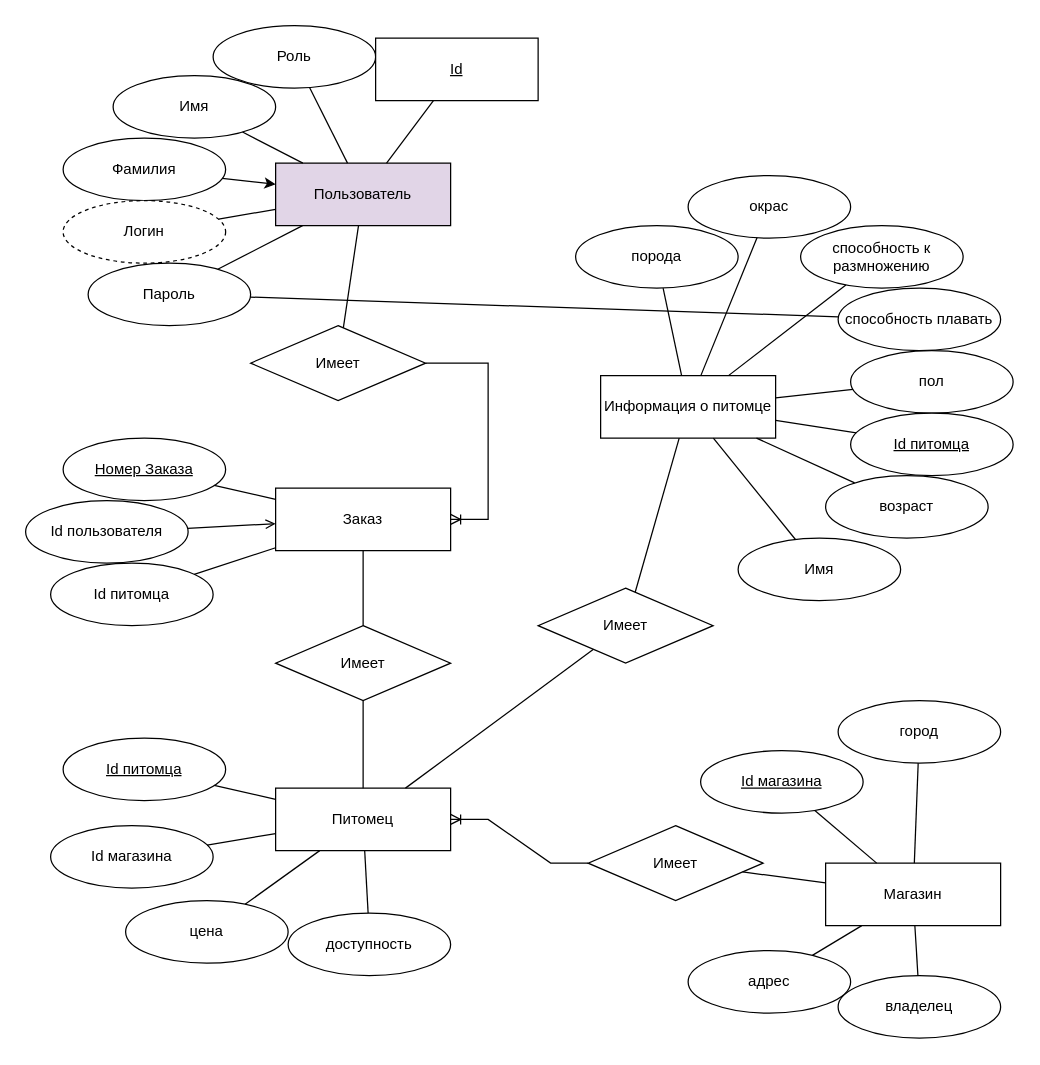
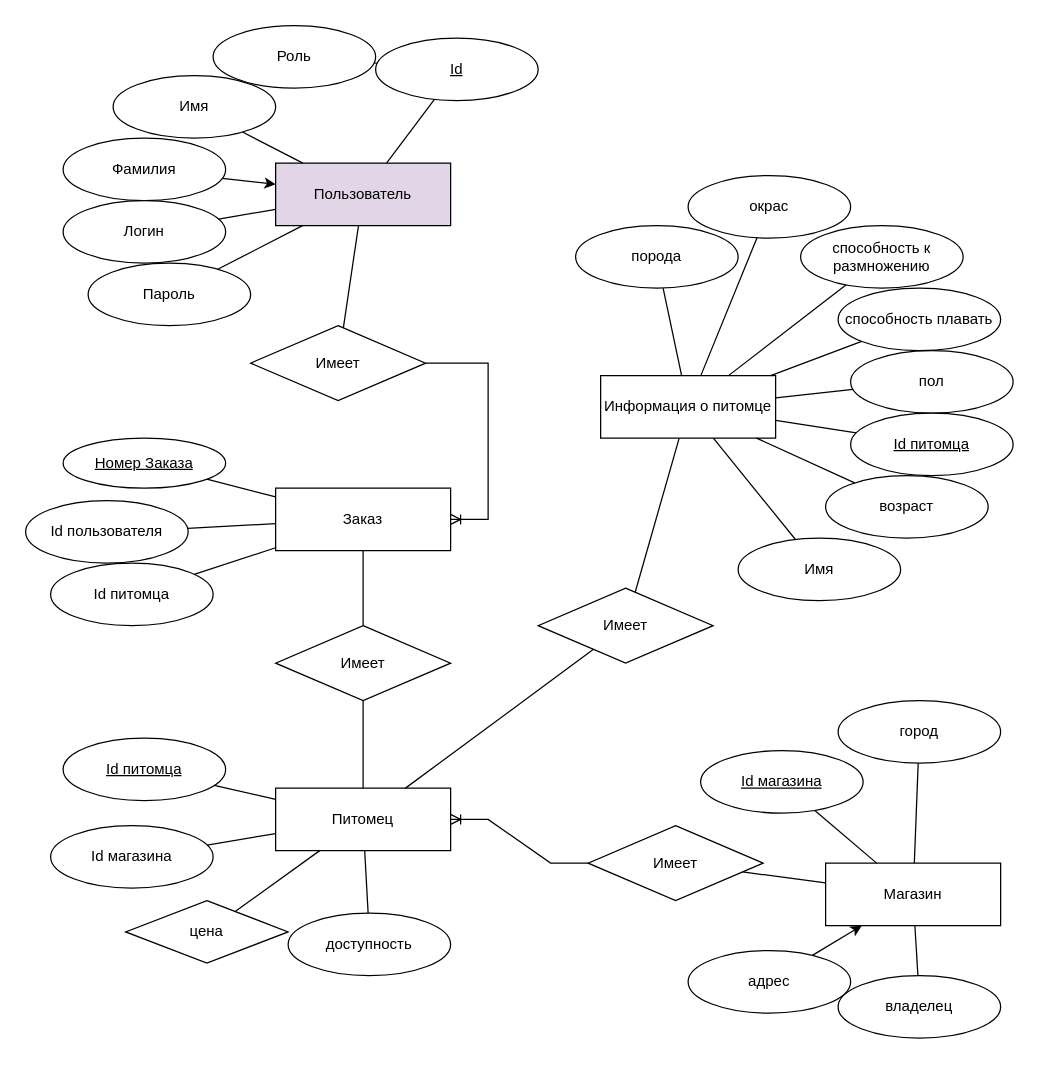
node "Id": shape rectangle -> ellipse
edge "Роль" -- "Пользователь": now "Роль" -- "Id"
node "Логин": style dashed -> solid
edge "Пароль" -- "способность плавать": now "Информация о питомце" -- "способность плавать"
node "Номер Заказа": size 163x63 -> 163x50
edge "Id пользователя" -> "Заказ": arrowhead open -> none
edge "Магазин" -- "адрес": arrowhead none -> classic
node "цена": shape ellipse -> diamond
